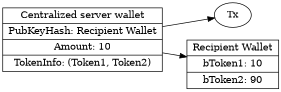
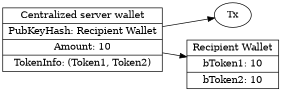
node "Recipient Wallet": text "bToken2: 90" -> "bToken2: 10"
